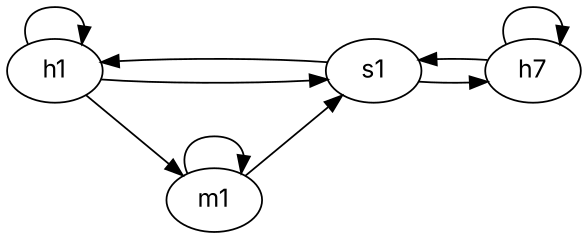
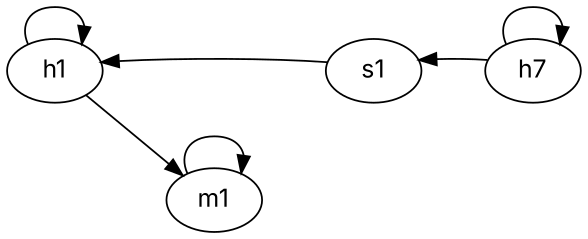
edge "h1" -> "s1": removed
edge "s1" -> "h7": removed
edge "m1" -> "s1": removed
